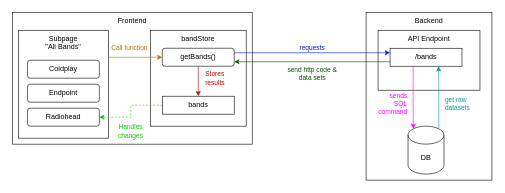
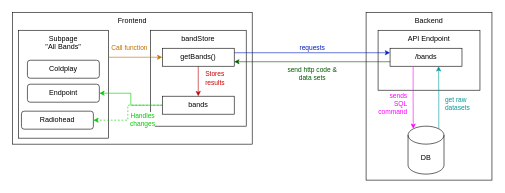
node "getBands()": shape rounded rectangle -> rectangle
edge "bands" -> "Endpoint": added
node "Radiohead": moved (63, 117) -> (57, 120)
